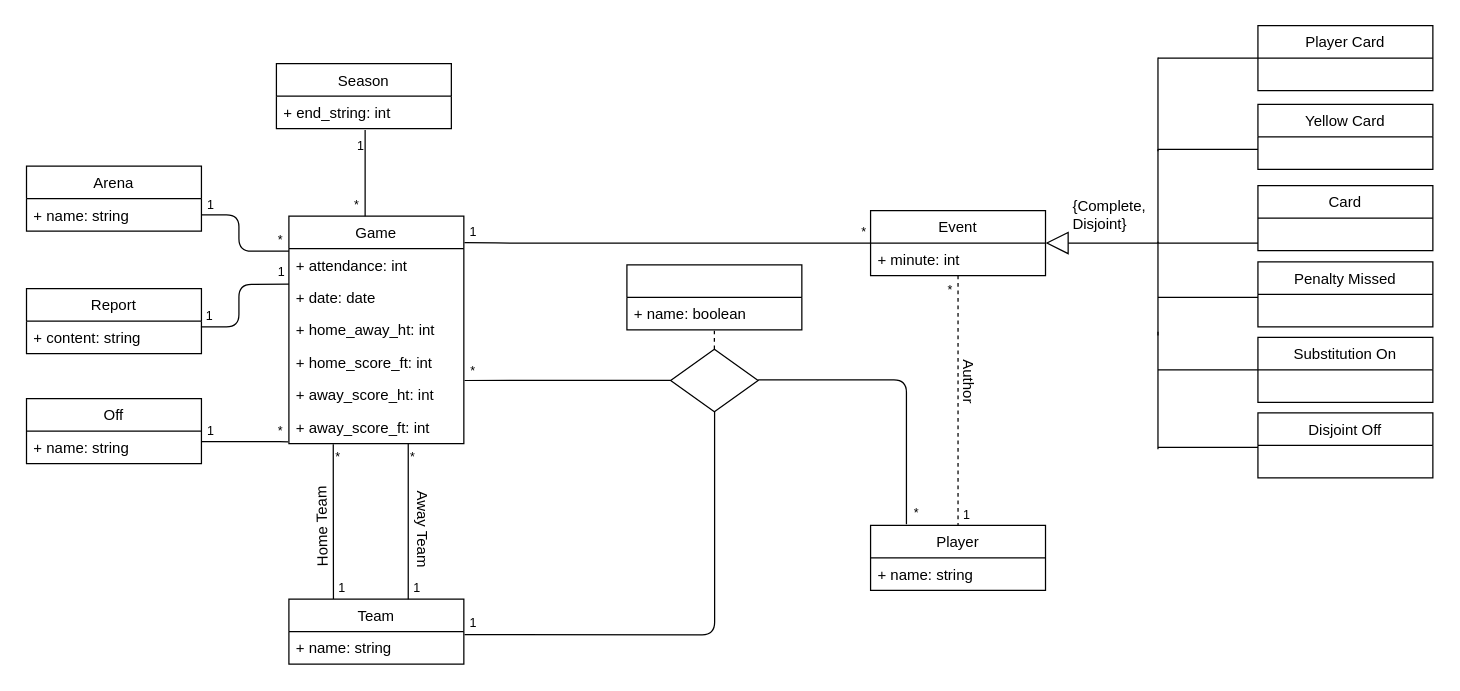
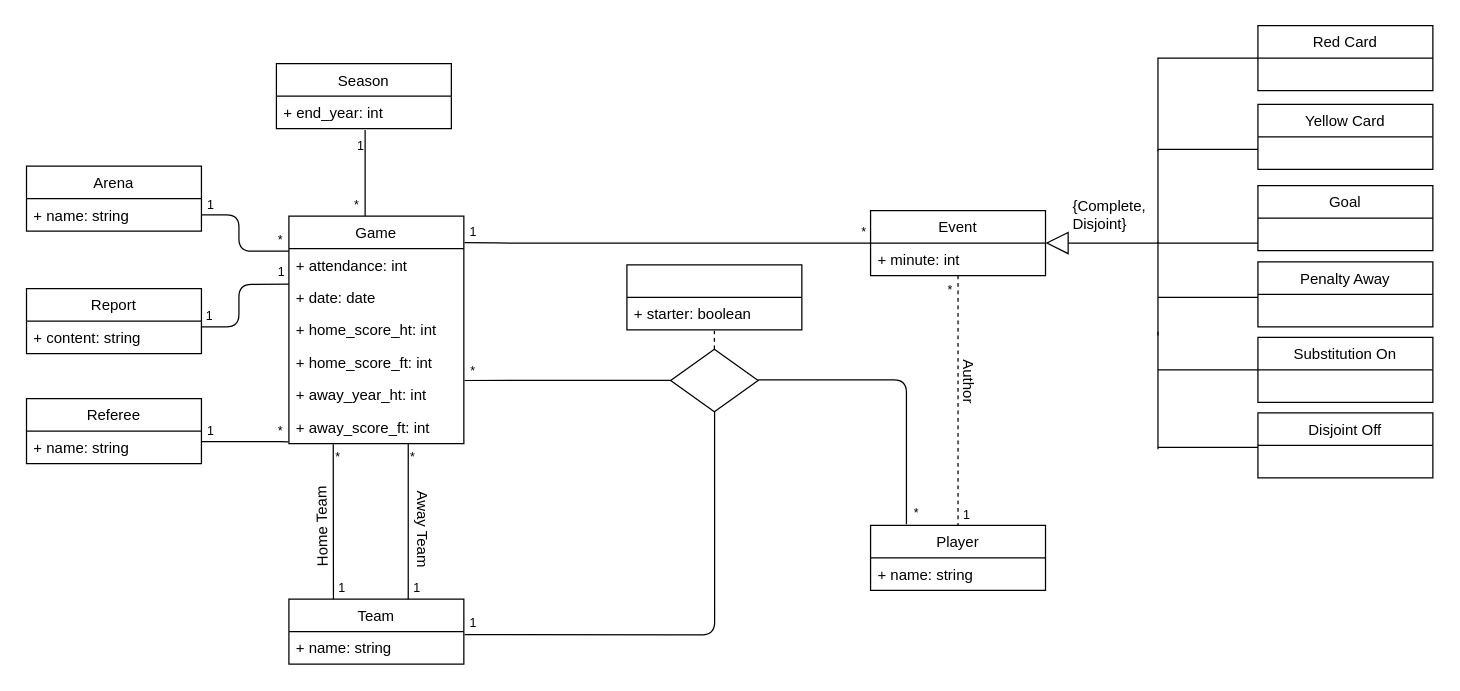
node "Player Card": label "Player Card" -> "Red Card"
node "+ end_string: int": label "+ end_string: int" -> "+ end_year: int"
node "Card": label "Card" -> "Goal"
node "Penalty Missed": label "Penalty Missed" -> "Penalty Away"
node "+ name: boolean": label "+ name: boolean" -> "+ starter: boolean"
node "+ home_away_ht: int": label "+ home_away_ht: int" -> "+ home_score_ht: int"
node "+ away_score_ht: int": label "+ away_score_ht: int" -> "+ away_year_ht: int"
node "Off": label "Off" -> "Referee"
